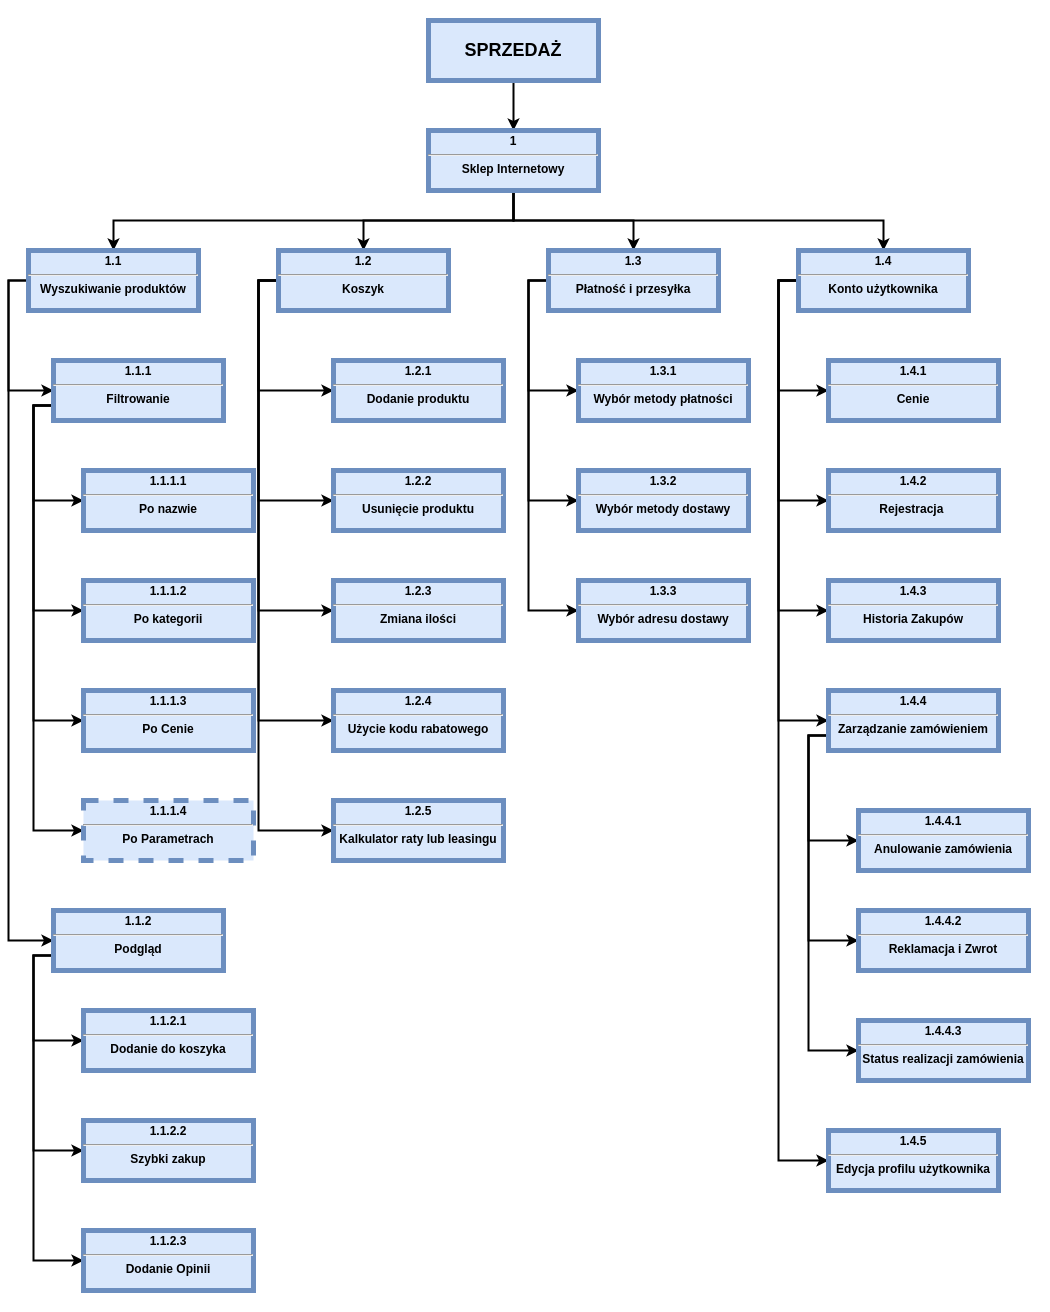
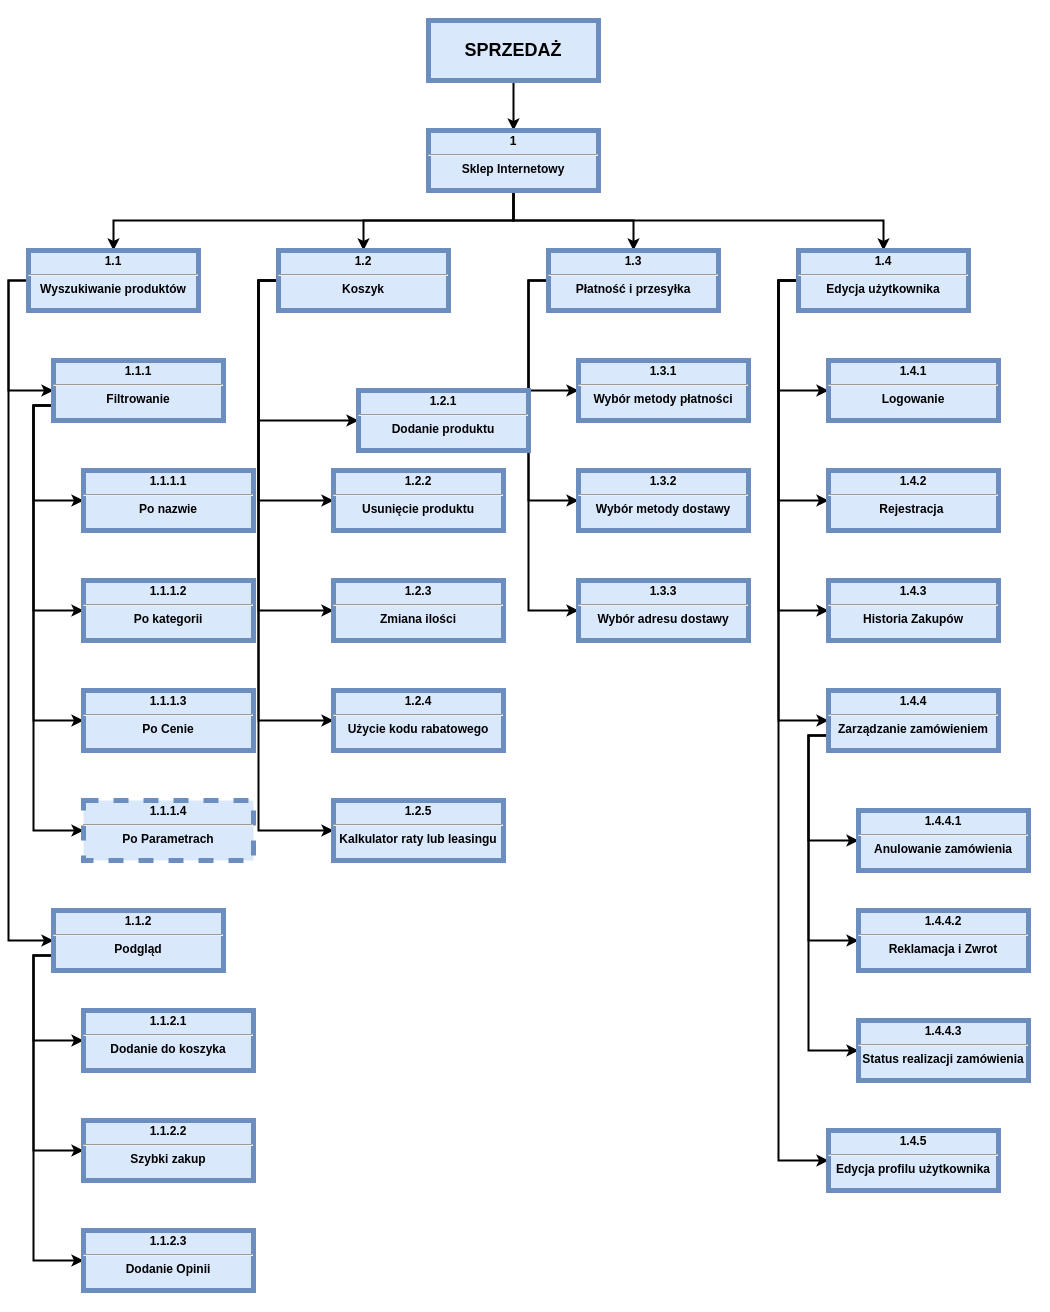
node "1.4 Konto użytkownika": label "1.4 Konto użytkownika" -> "1.4 Edycja użytkownika"
node "1.4.1 Cenie": label "1.4.1 Cenie" -> "1.4.1 Logowanie"
node "1.2.1 Dodanie produktu": moved (419, 391) -> (444, 421)
